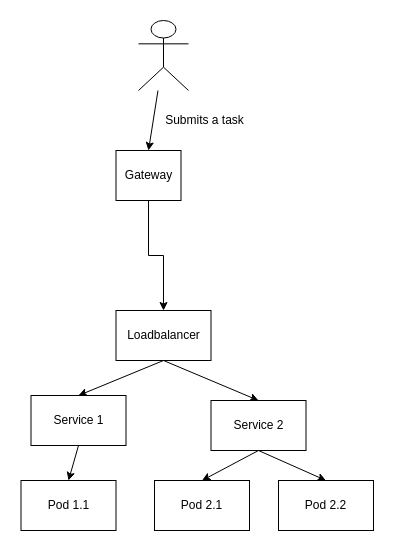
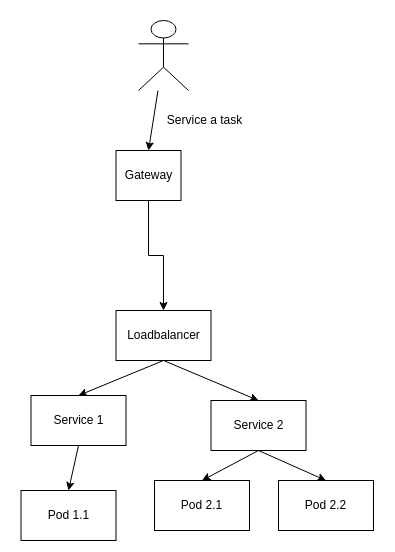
node "Submits a task": label "Submits a task" -> "Service a task"
node "Pod 1.1": moved (69, 506) -> (69, 516)
